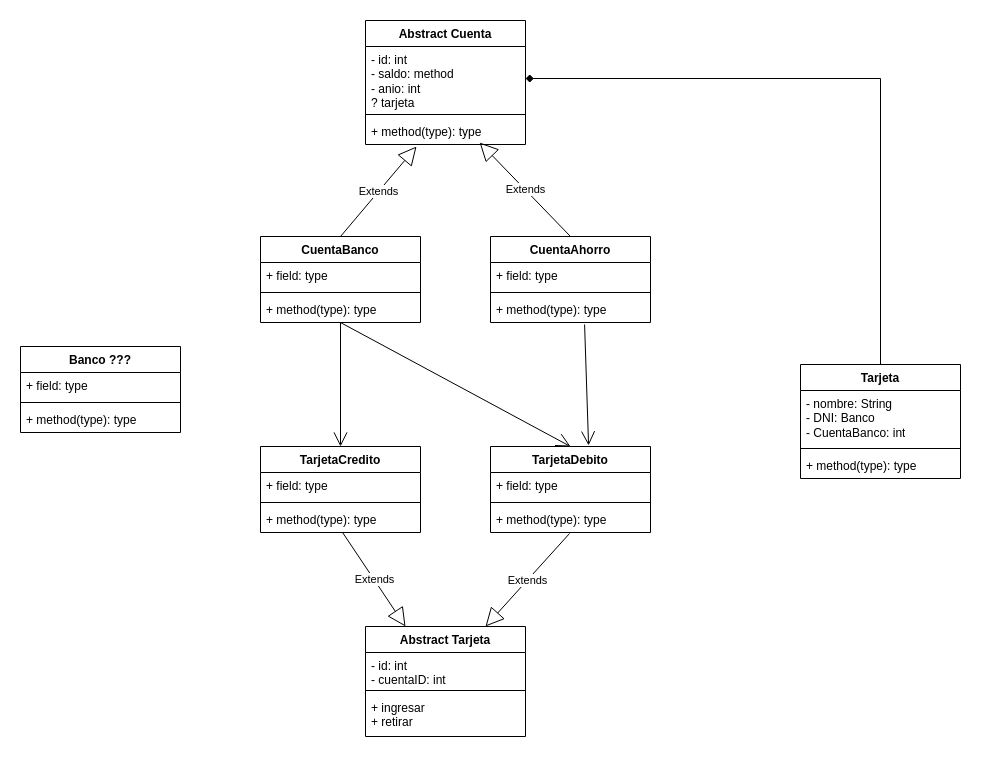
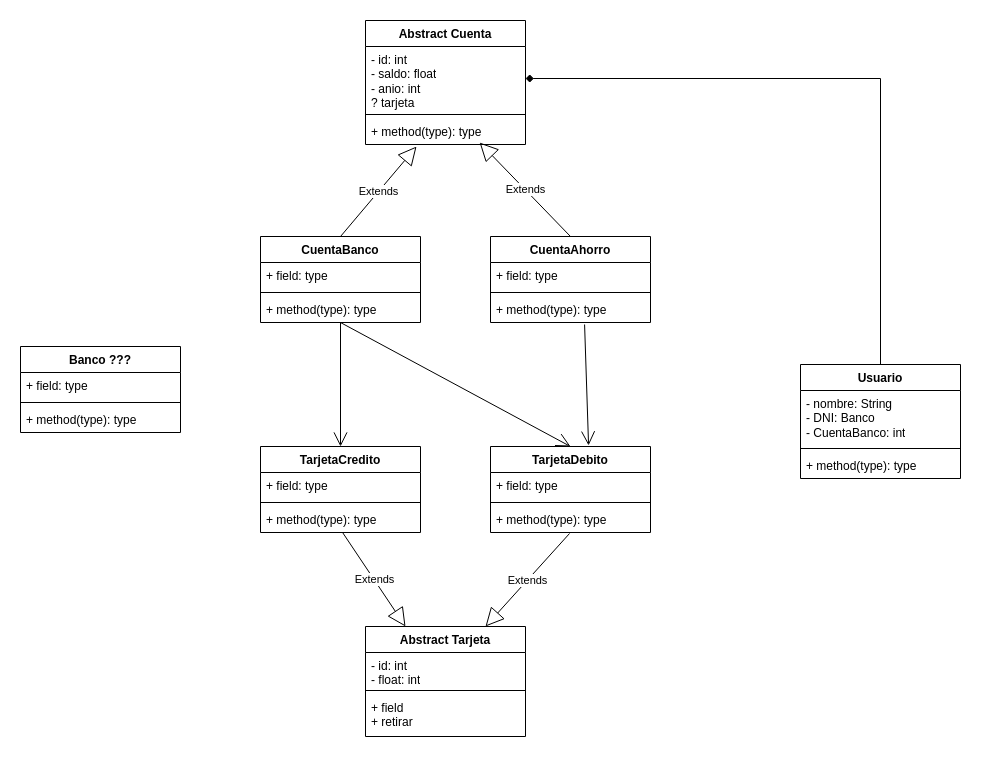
node "- id: int - saldo: method - anio: int ? tarjeta": label "- id: int - saldo: method - anio: int ? tarjeta" -> "- id: int - saldo: float - anio: int ? tarjeta"
node "Tarjeta": label "Tarjeta" -> "Usuario"
node "- id: int - cuentaID: int": label "- id: int - cuentaID: int" -> "- id: int - float: int"
node "+ ingresar + retirar": label "+ ingresar + retirar" -> "+ field + retirar"
